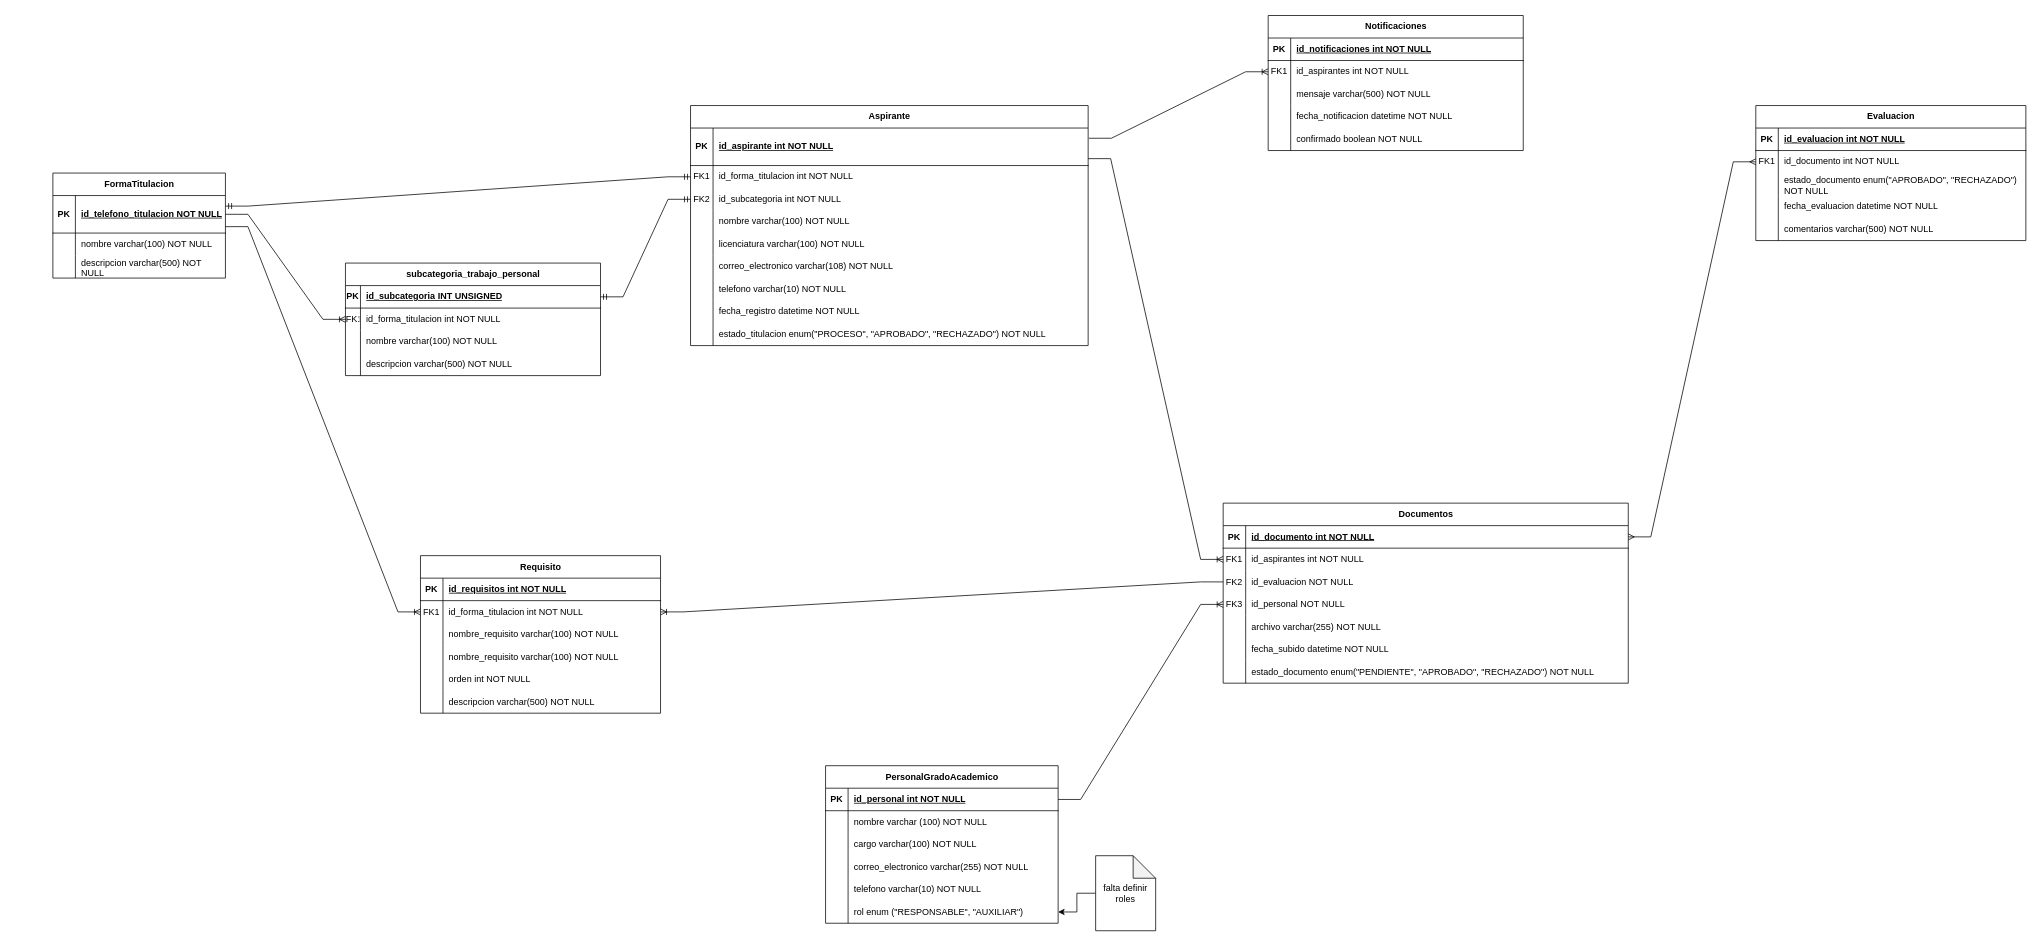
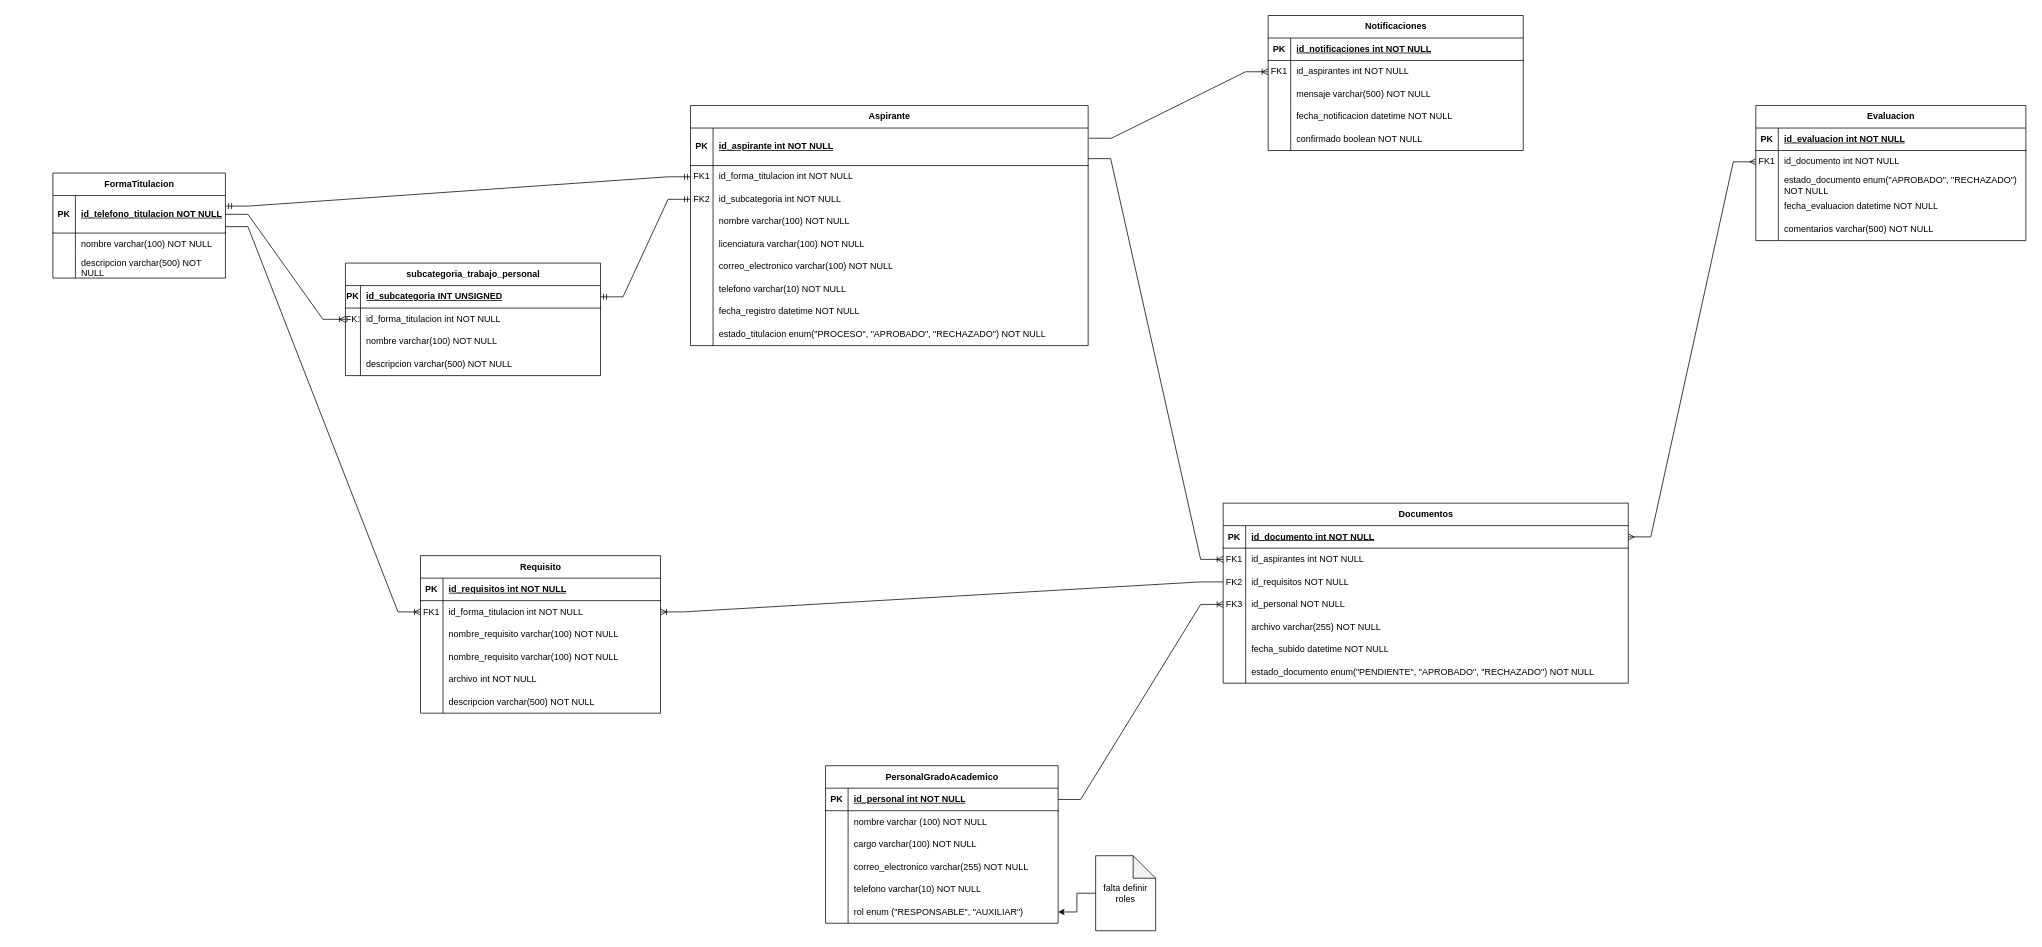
node "correo_electronico varchar(108) NOT NULL": label "correo_electronico varchar(108) NOT NULL" -> "correo_electronico varchar(100) NOT NULL"
node "id_evaluacion NOT NULL": label "id_evaluacion NOT NULL" -> "id_requisitos NOT NULL"
node "orden int NOT NULL": label "orden int NOT NULL" -> "archivo int NOT NULL"
